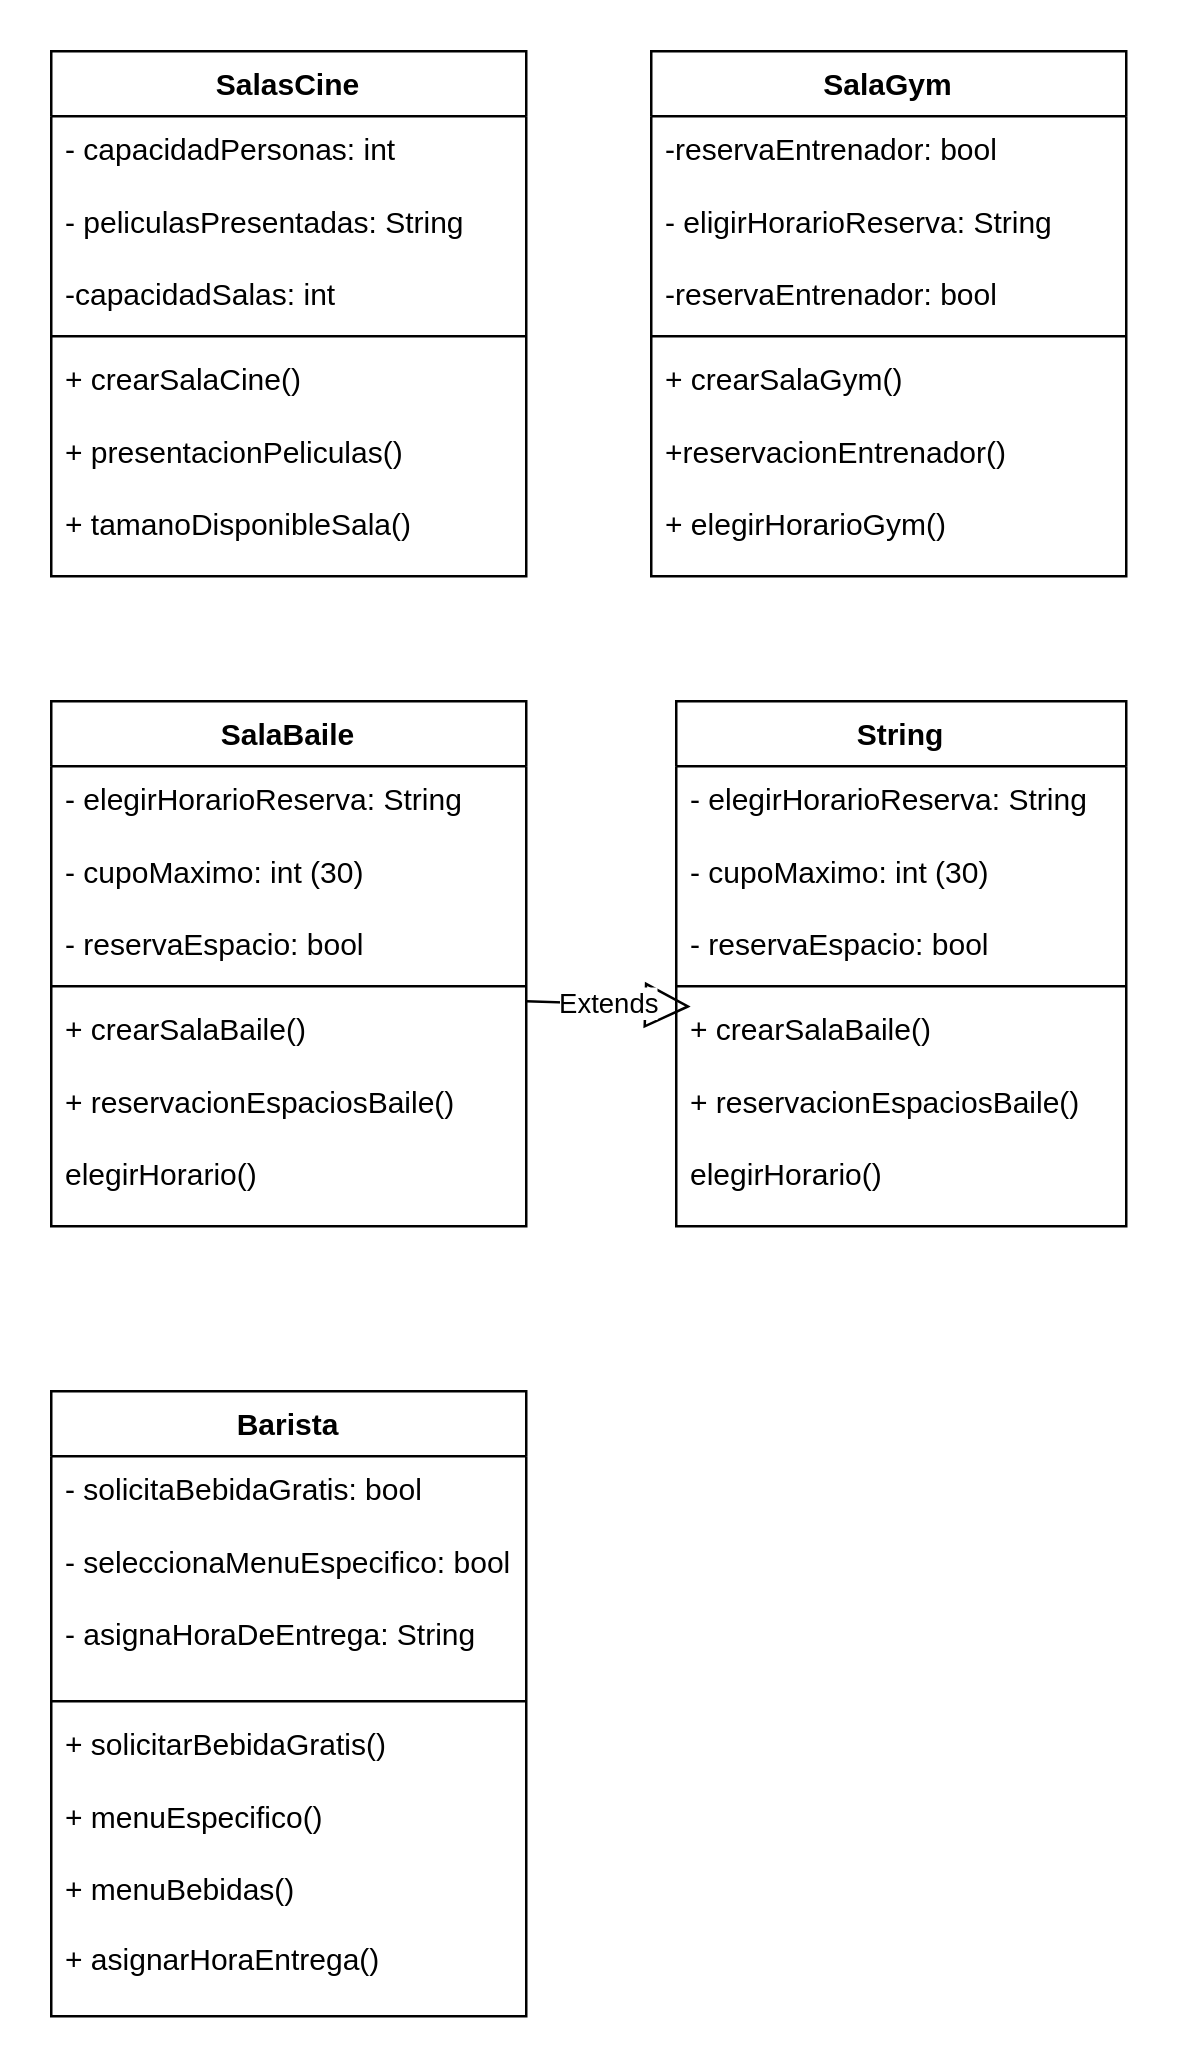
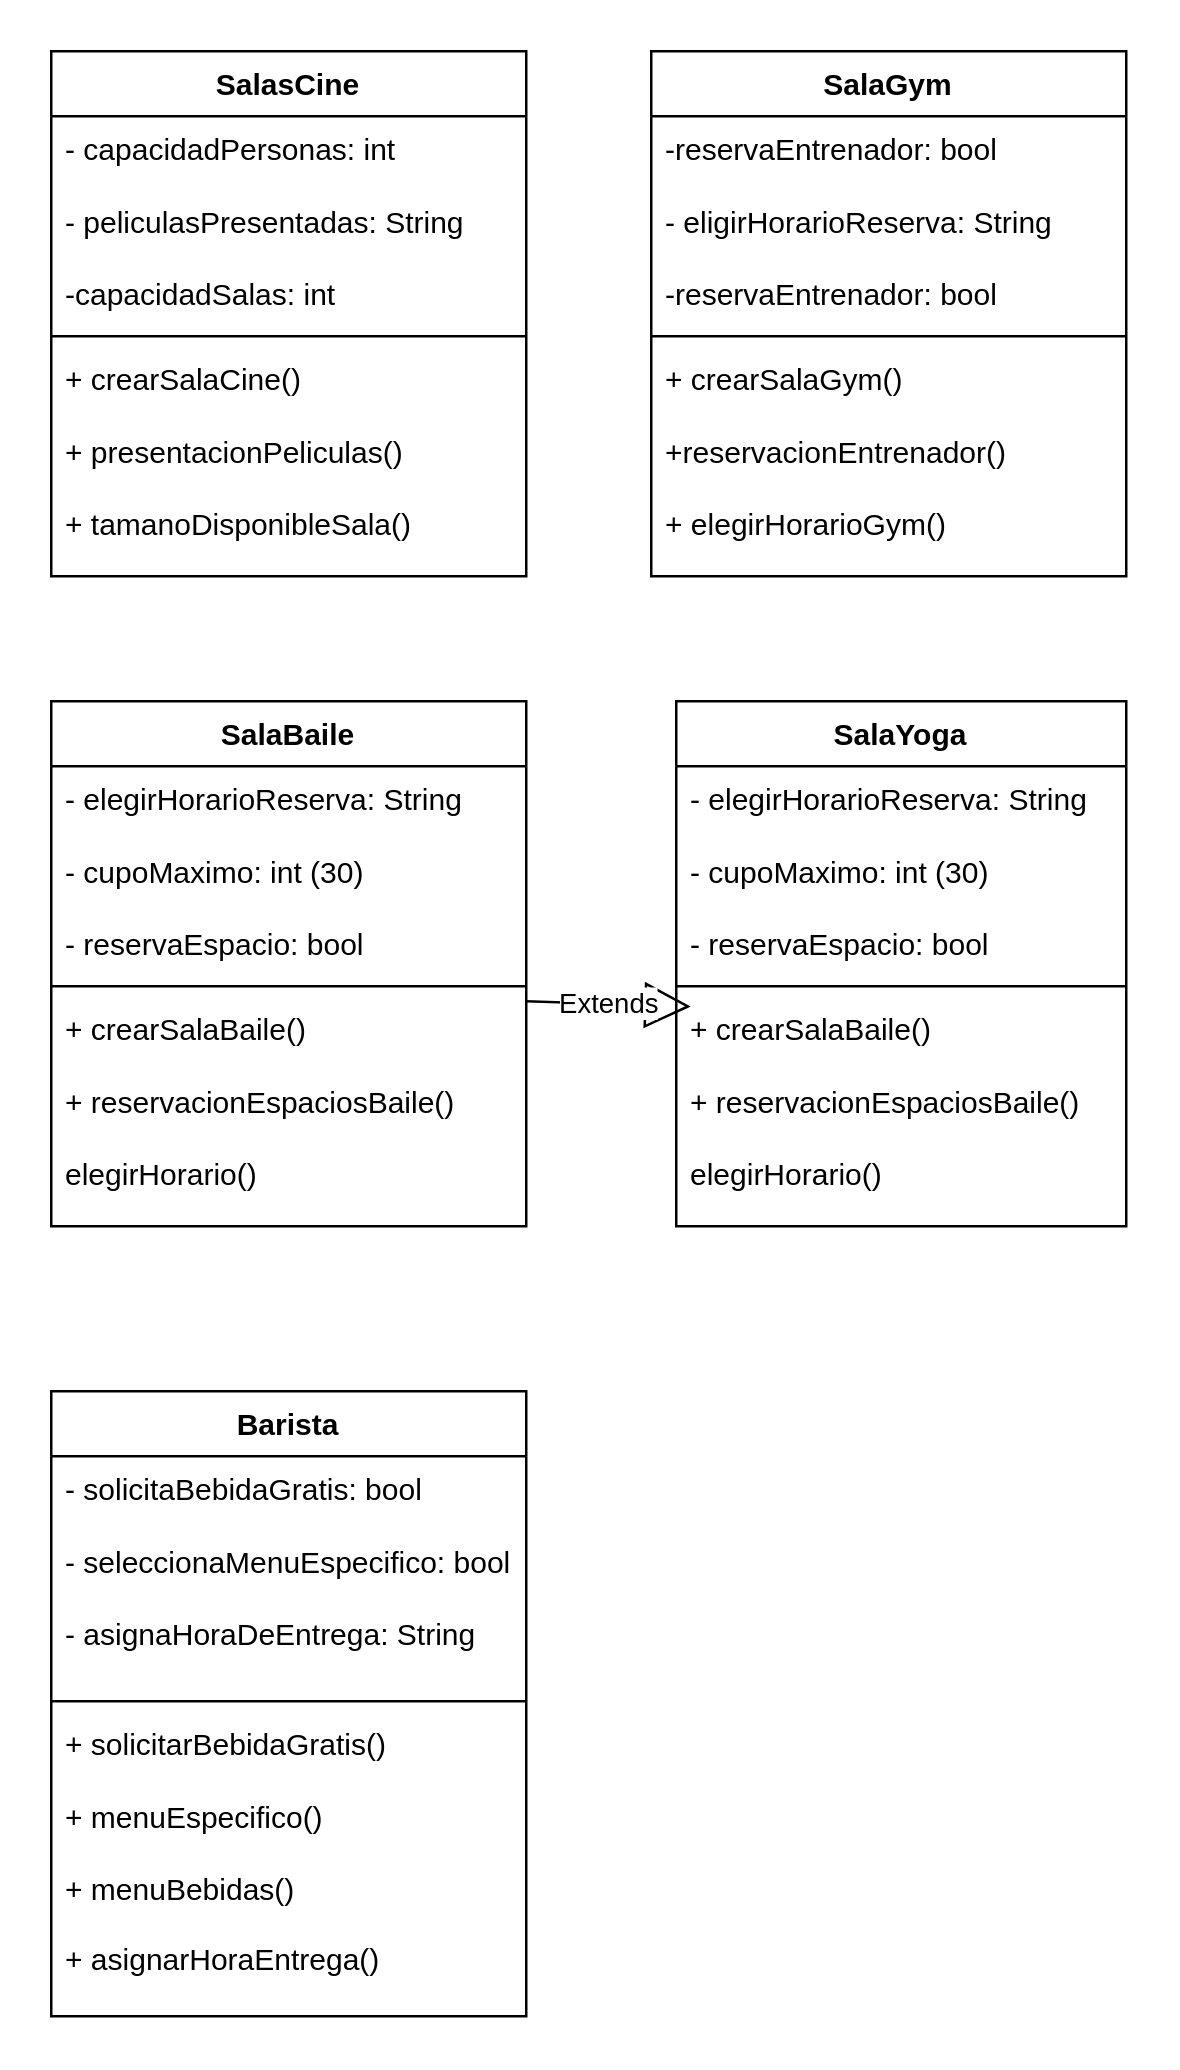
node "String": label "String" -> "SalaYoga"
